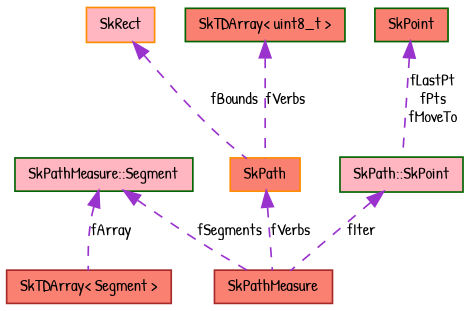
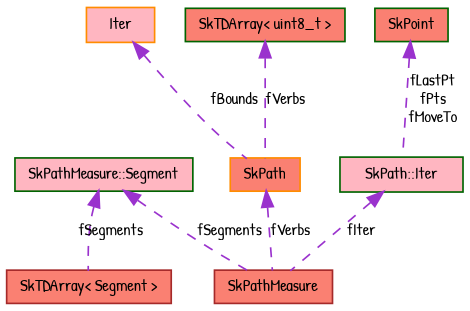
node "SkRect": label "SkRect" -> "Iter"
node "SkPath::SkPoint": label "SkPath::SkPoint" -> "SkPath::Iter"
edge "SkTDArray< Segment >" -> "SkPathMeasure::Segment": label "fArray" -> "fSegments"
